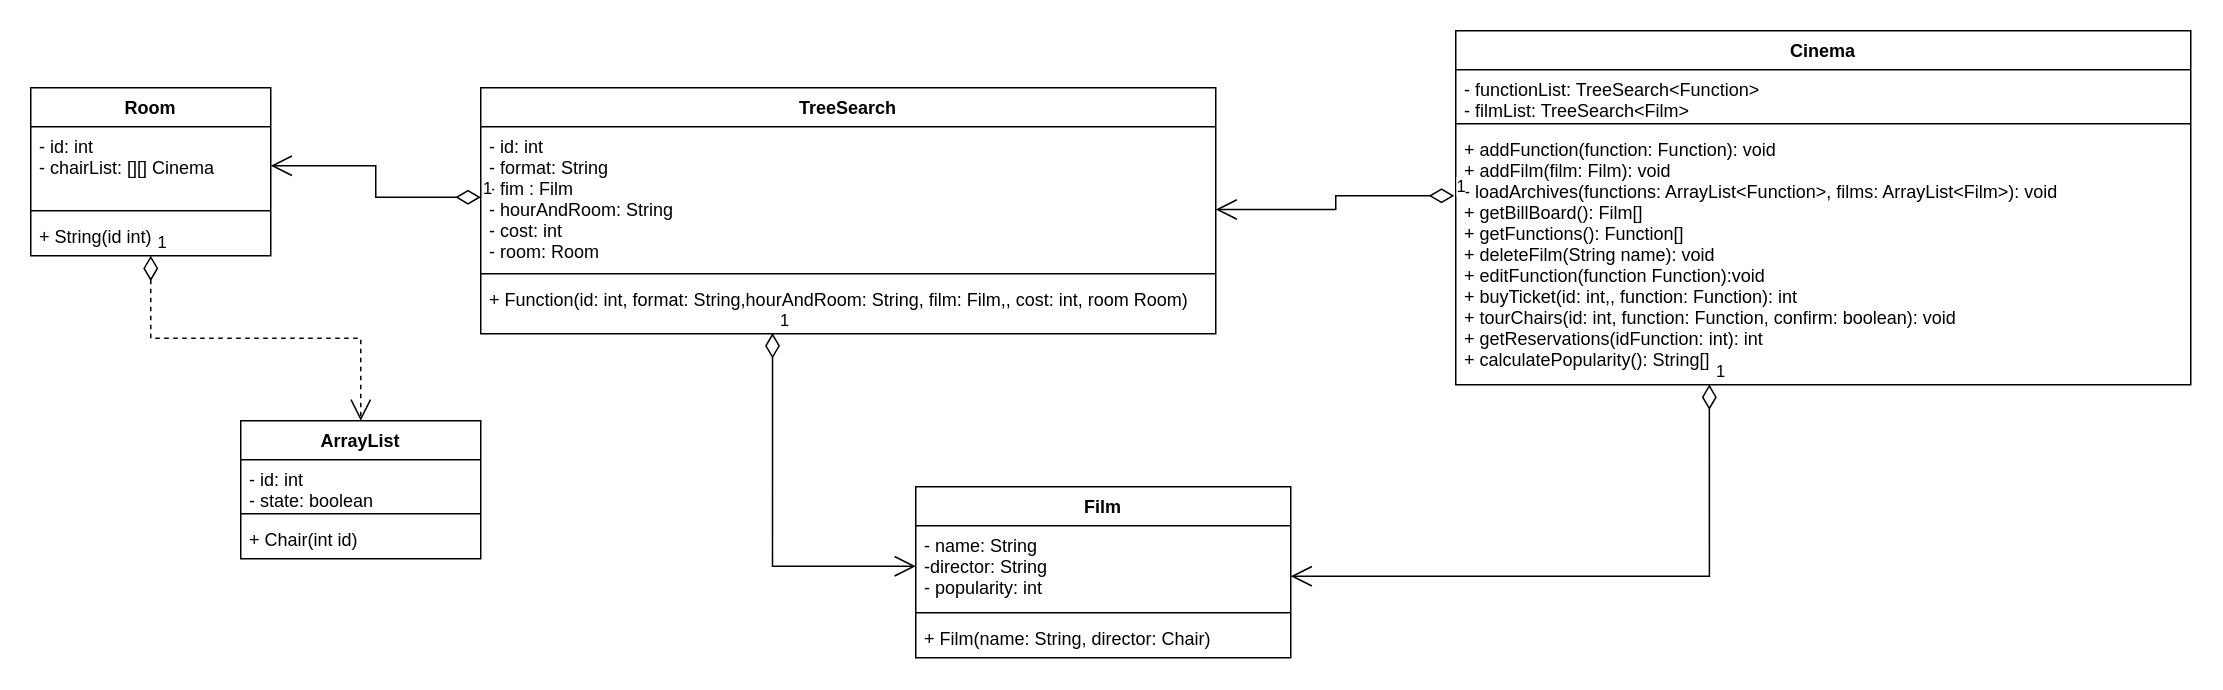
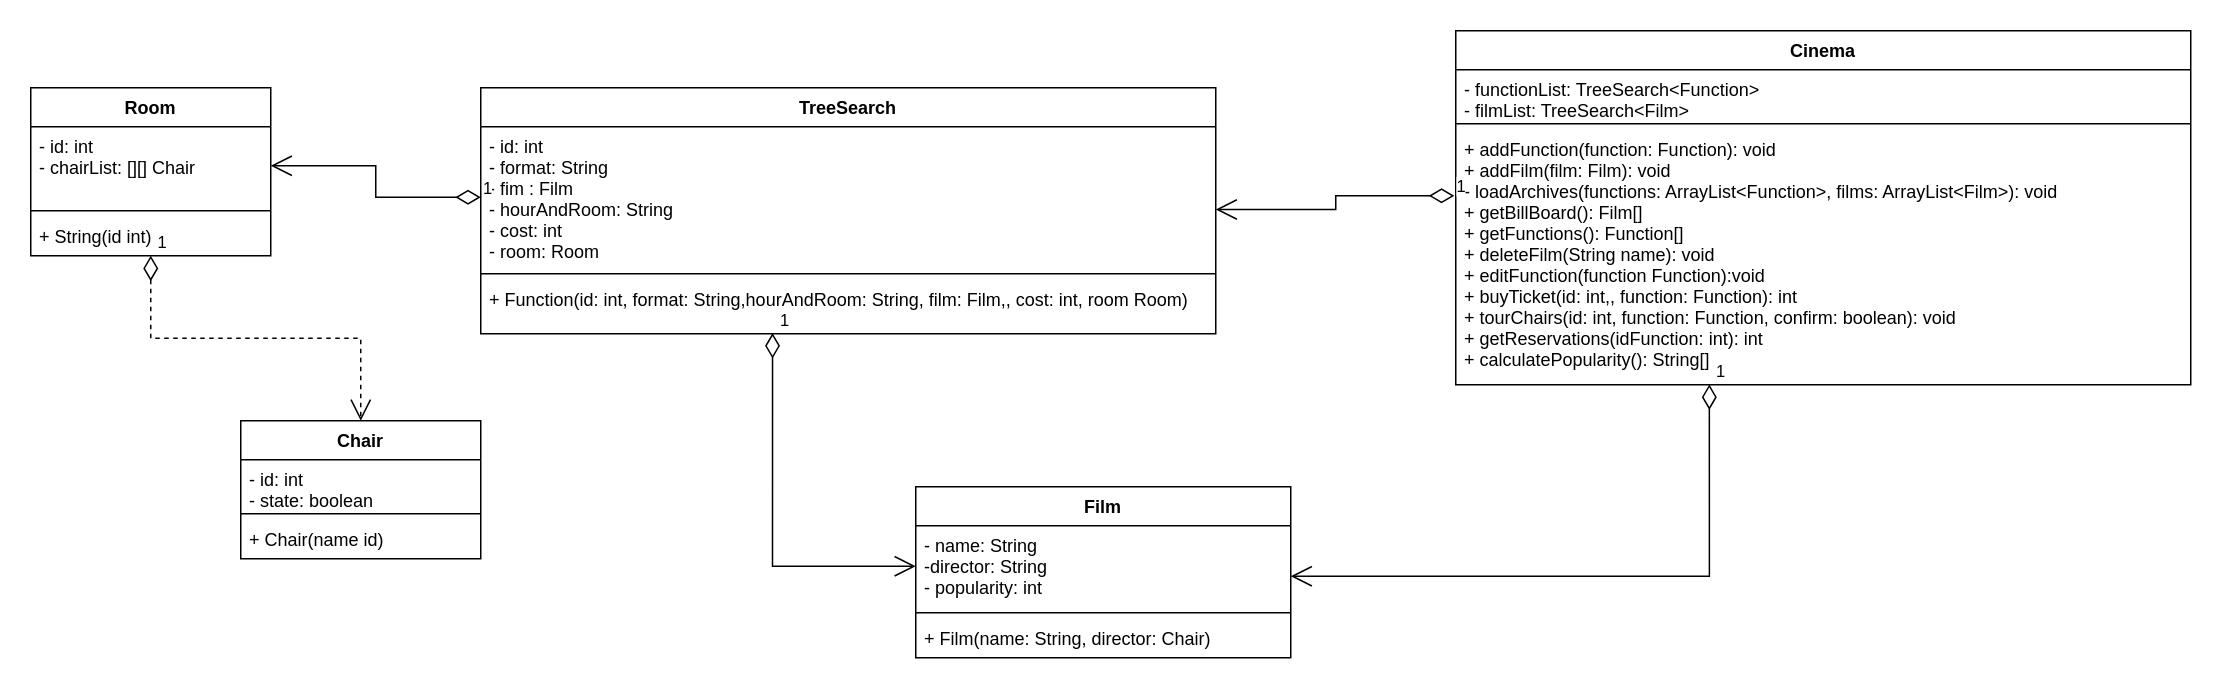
node "- id: int - chairList: [][] Cinema": label "- id: int - chairList: [][] Cinema" -> "- id: int - chairList: [][] Chair"
node "ArrayList": label "ArrayList" -> "Chair"
node "+ Chair(int id)": label "+ Chair(int id)" -> "+ Chair(name id)"
